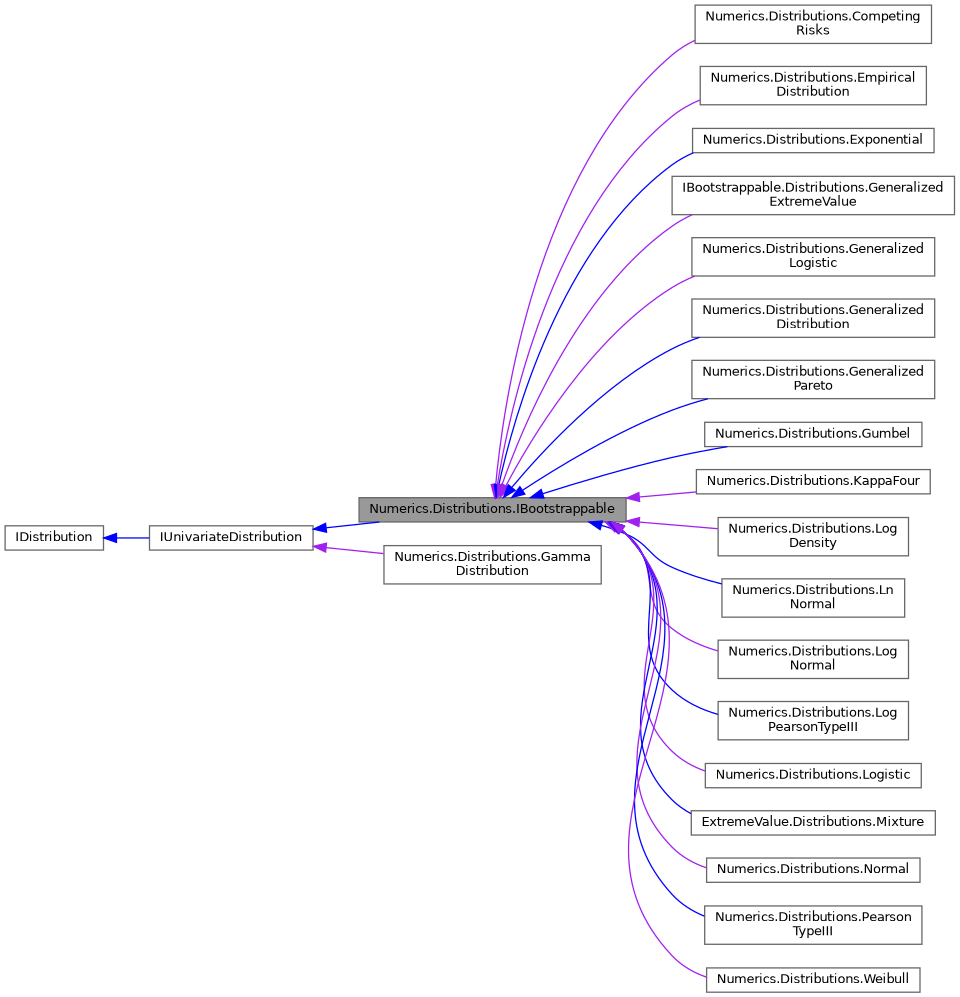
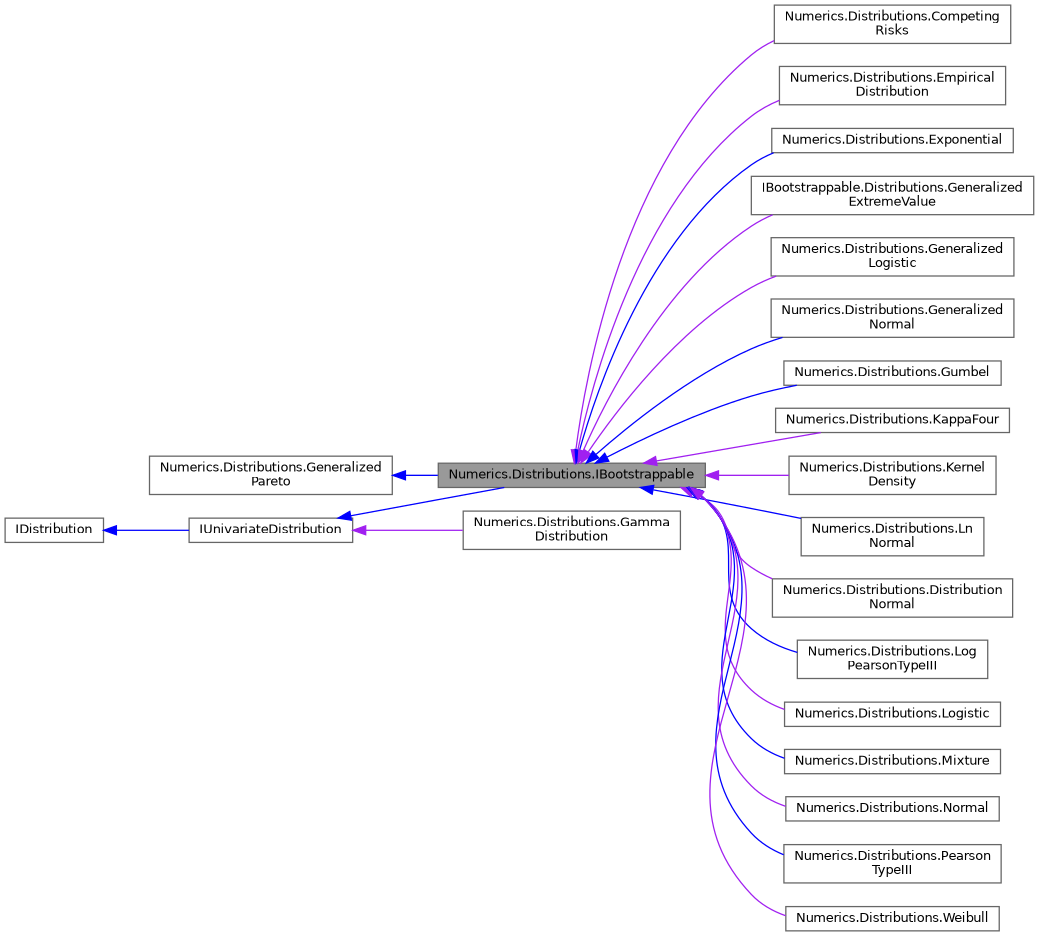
node "Numerics.Distributions.Generalized Distribution": label "Numerics.Distributions.Generalized Distribution" -> "Numerics.Distributions.Generalized Normal"
edge "Numerics.Distributions.Generalized Pareto" -> "Numerics.Distributions.IBootstrappable": reversed
node "Numerics.Distributions.Log Density": label "Numerics.Distributions.Log Density" -> "Numerics.Distributions.Kernel Density"
node "Numerics.Distributions.Log Normal": label "Numerics.Distributions.Log Normal" -> "Numerics.Distributions.Distribution Normal"
node "ExtremeValue.Distributions.Mixture": label "ExtremeValue.Distributions.Mixture" -> "Numerics.Distributions.Mixture"
